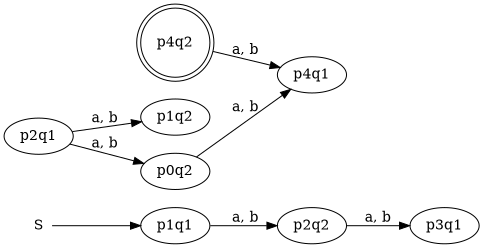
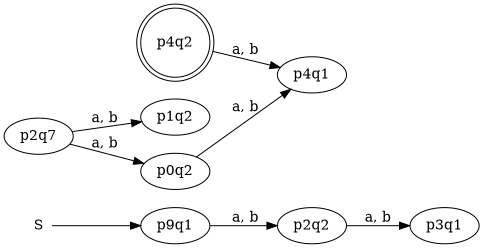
node "p2q1": label "p2q1" -> "p2q7"
node "p1q1": label "p1q1" -> "p9q1"
